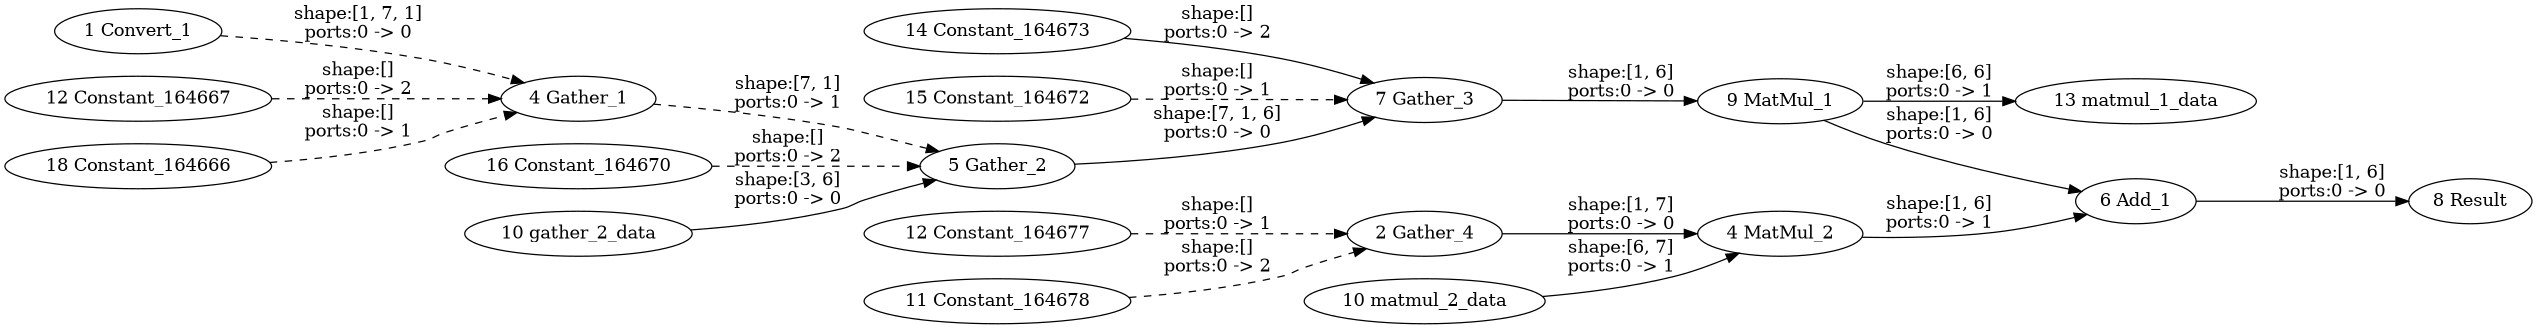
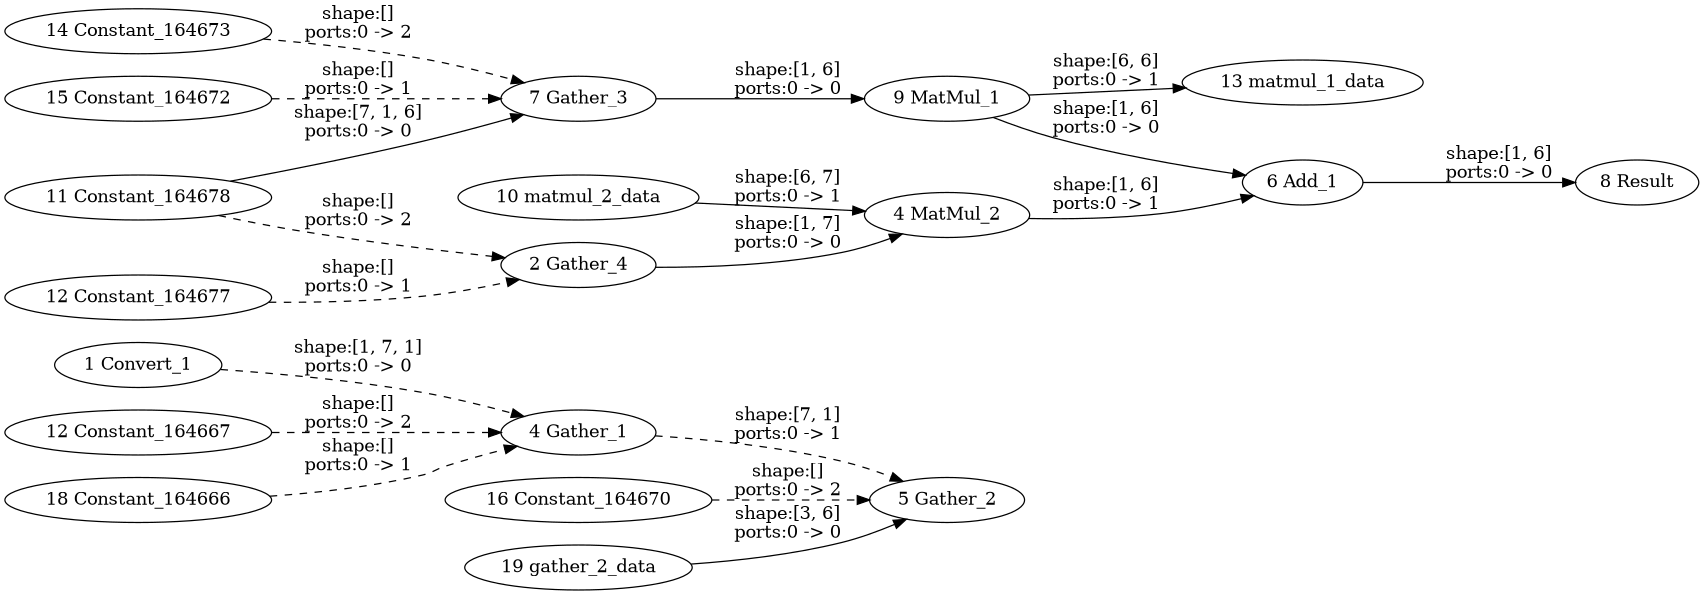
edge "14 Constant_164673" -> "7 Gather_3": style solid -> dashed
edge "5 Gather_2" -> "7 Gather_3": now "11 Constant_164678" -> "7 Gather_3"
node "10 gather_2_data": label "10 gather_2_data" -> "19 gather_2_data"
